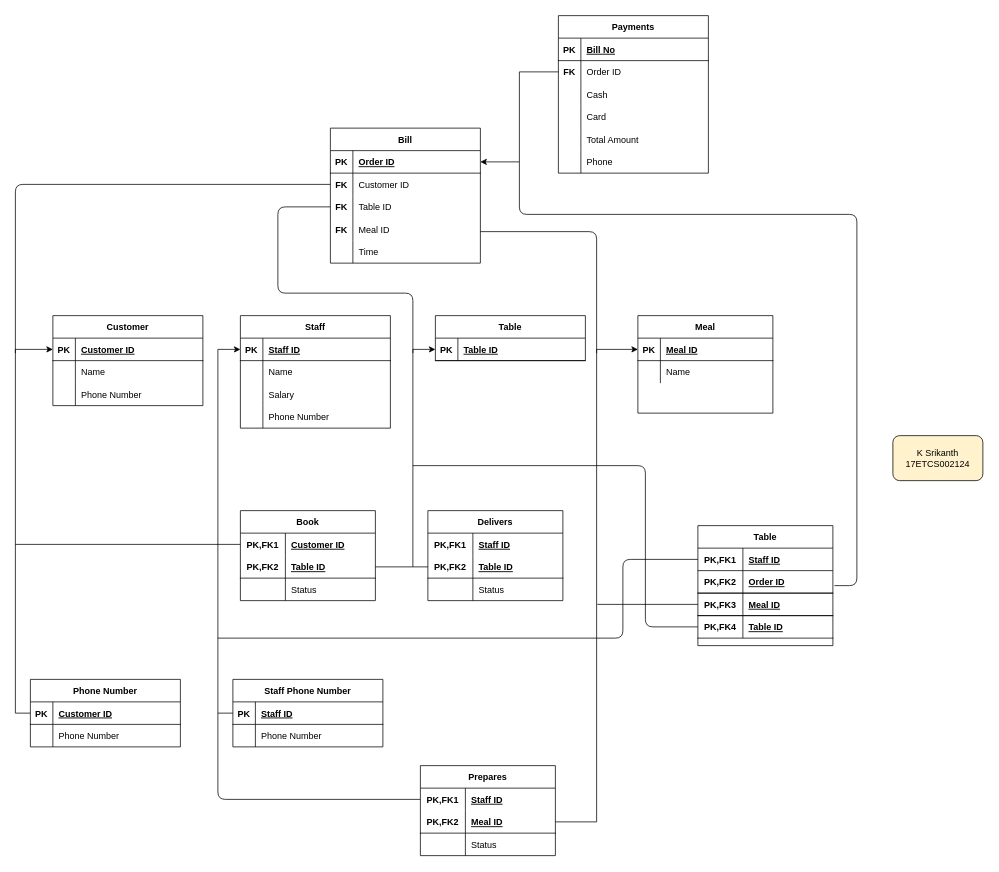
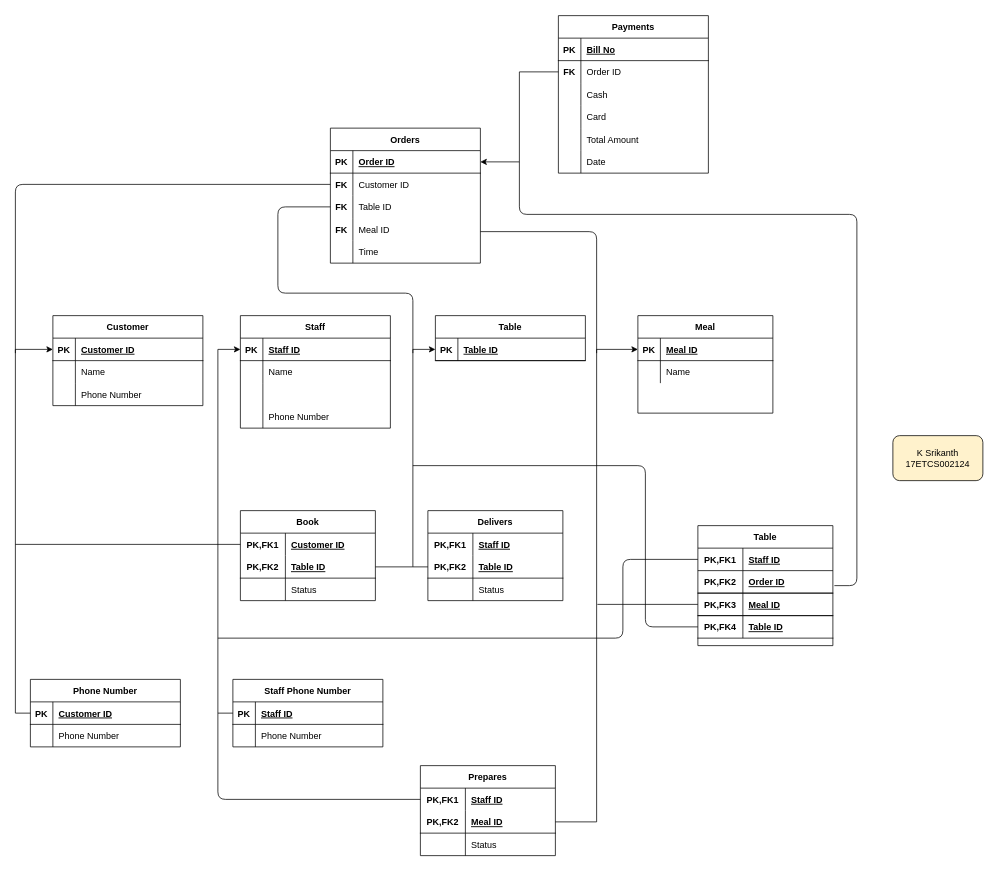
node "Bill": label "Bill" -> "Orders"
node "Phone": label "Phone" -> "Date"
node "Salary": removed
